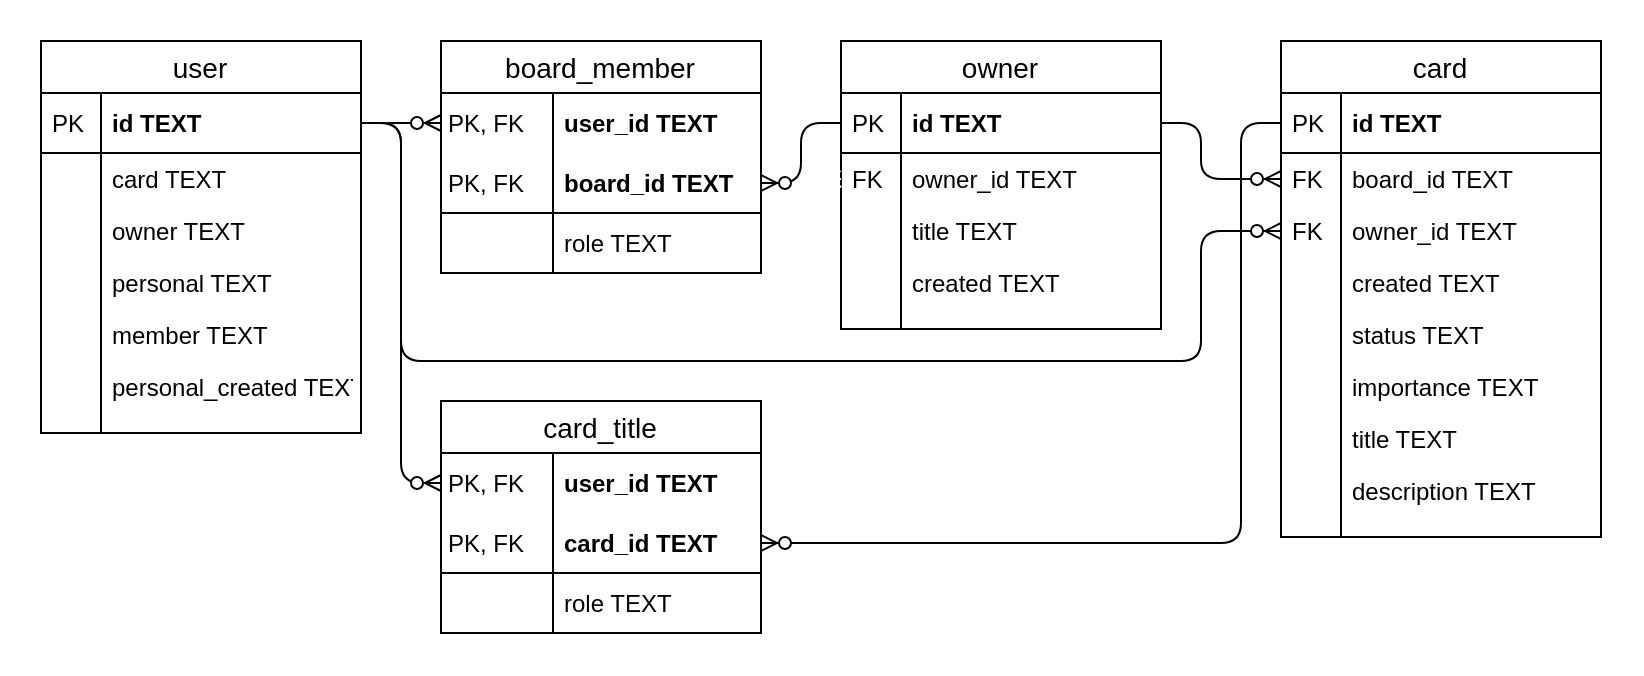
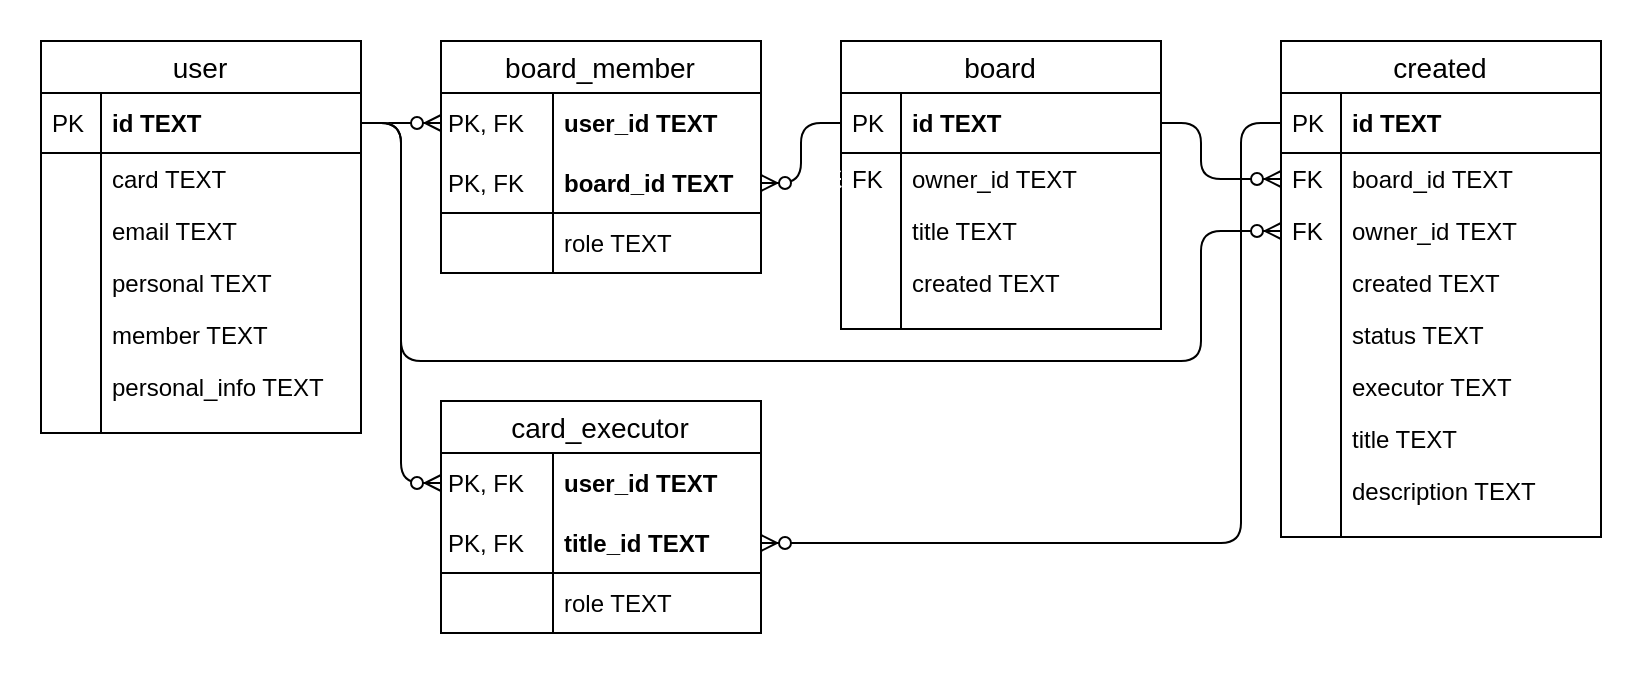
node "owner": label "owner" -> "board"
node "card": label "card" -> "created"
node "owner TEXT": label "owner TEXT" -> "email TEXT"
node "personal_created TEXT": label "personal_created TEXT" -> "personal_info TEXT"
node "importance TEXT": label "importance TEXT" -> "executor TEXT"
node "card_title": label "card_title" -> "card_executor"
node "card_id TEXT": label "card_id TEXT" -> "title_id TEXT"
